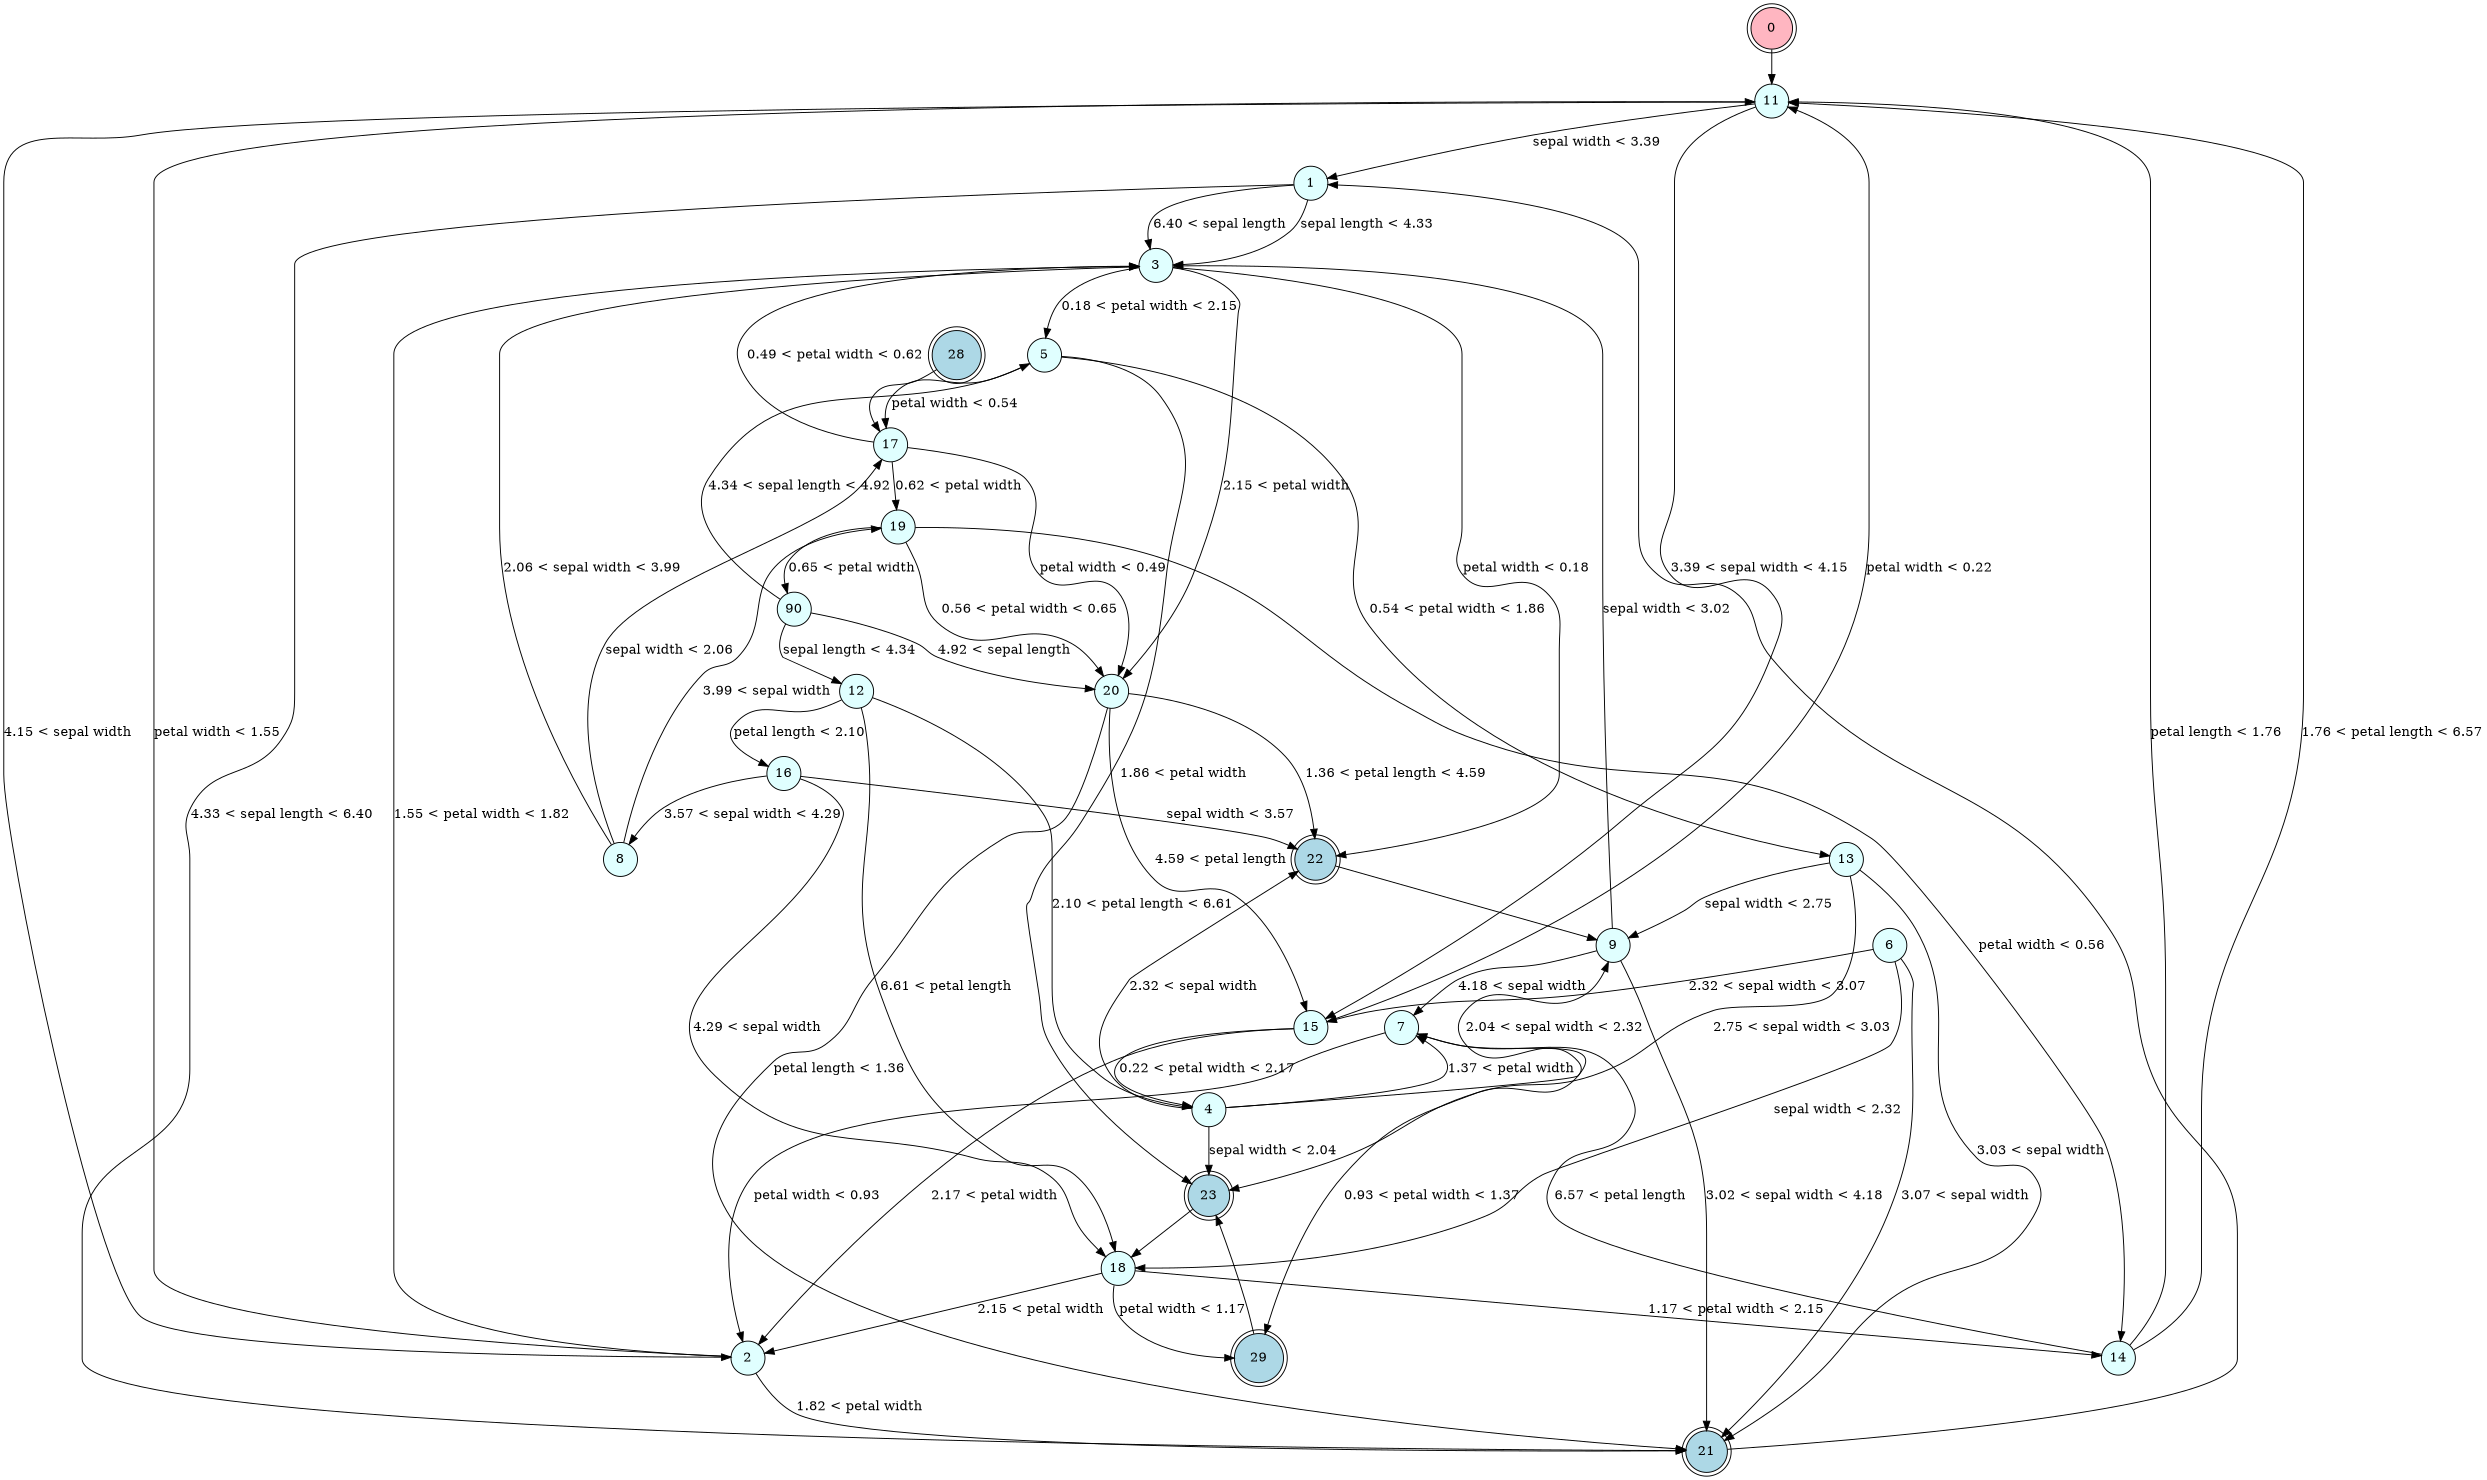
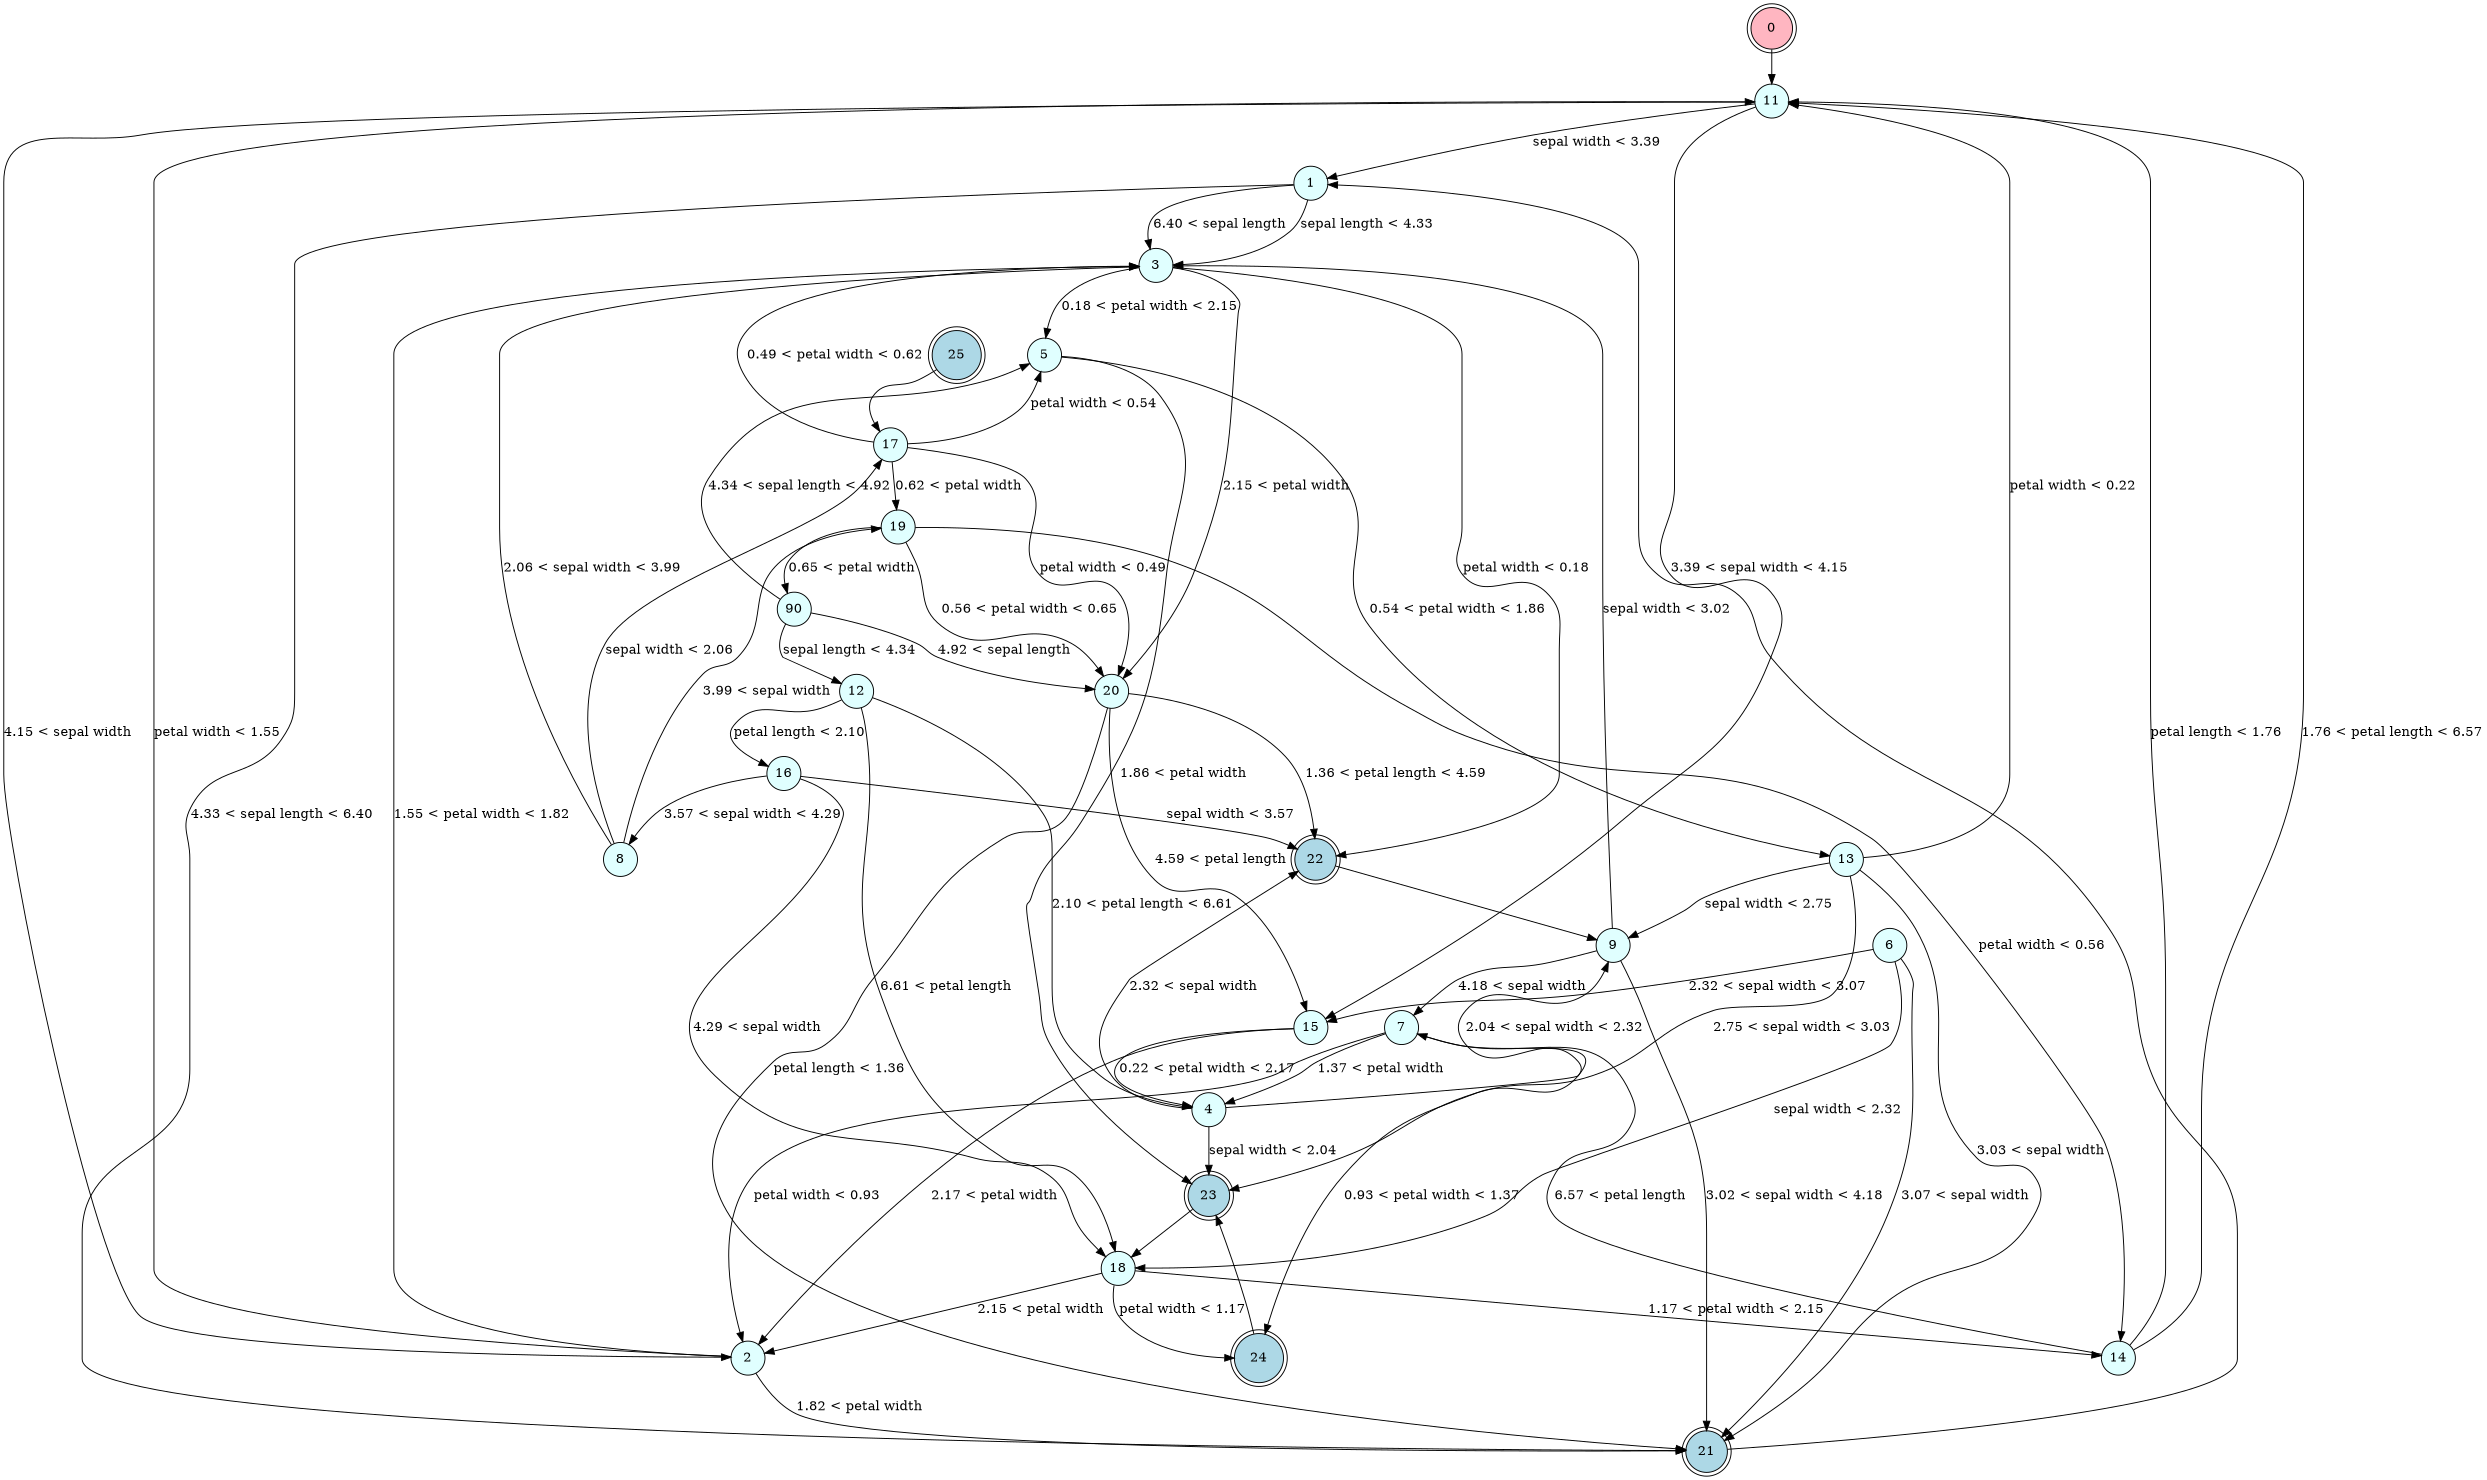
node "28": label "28" -> "25"
edge "5" -> "17": reversed
edge "15" -> "11": now "13" -> "11"
edge "4" -> "7": reversed
node "29": label "29" -> "24"
